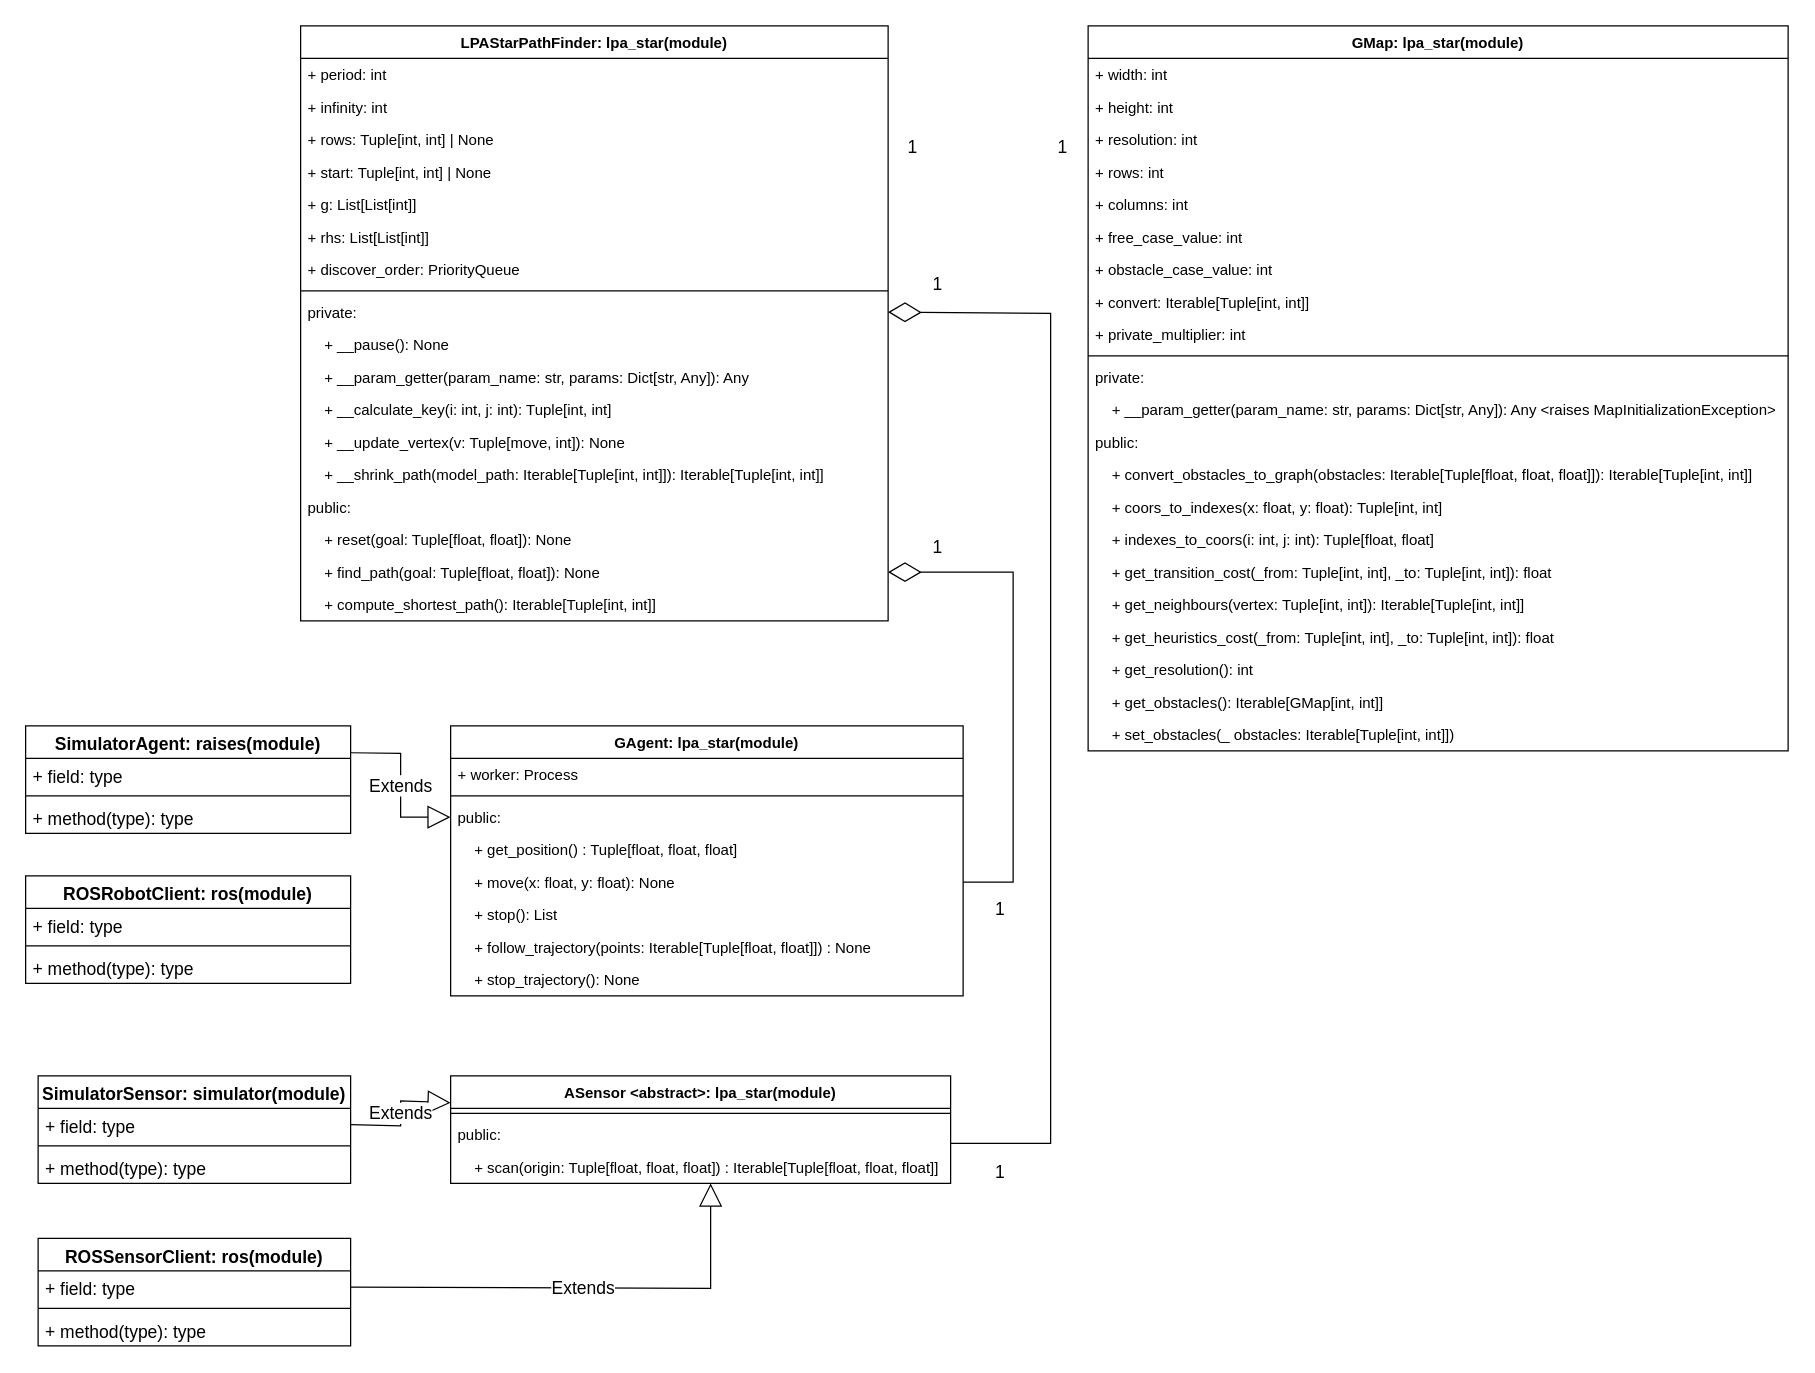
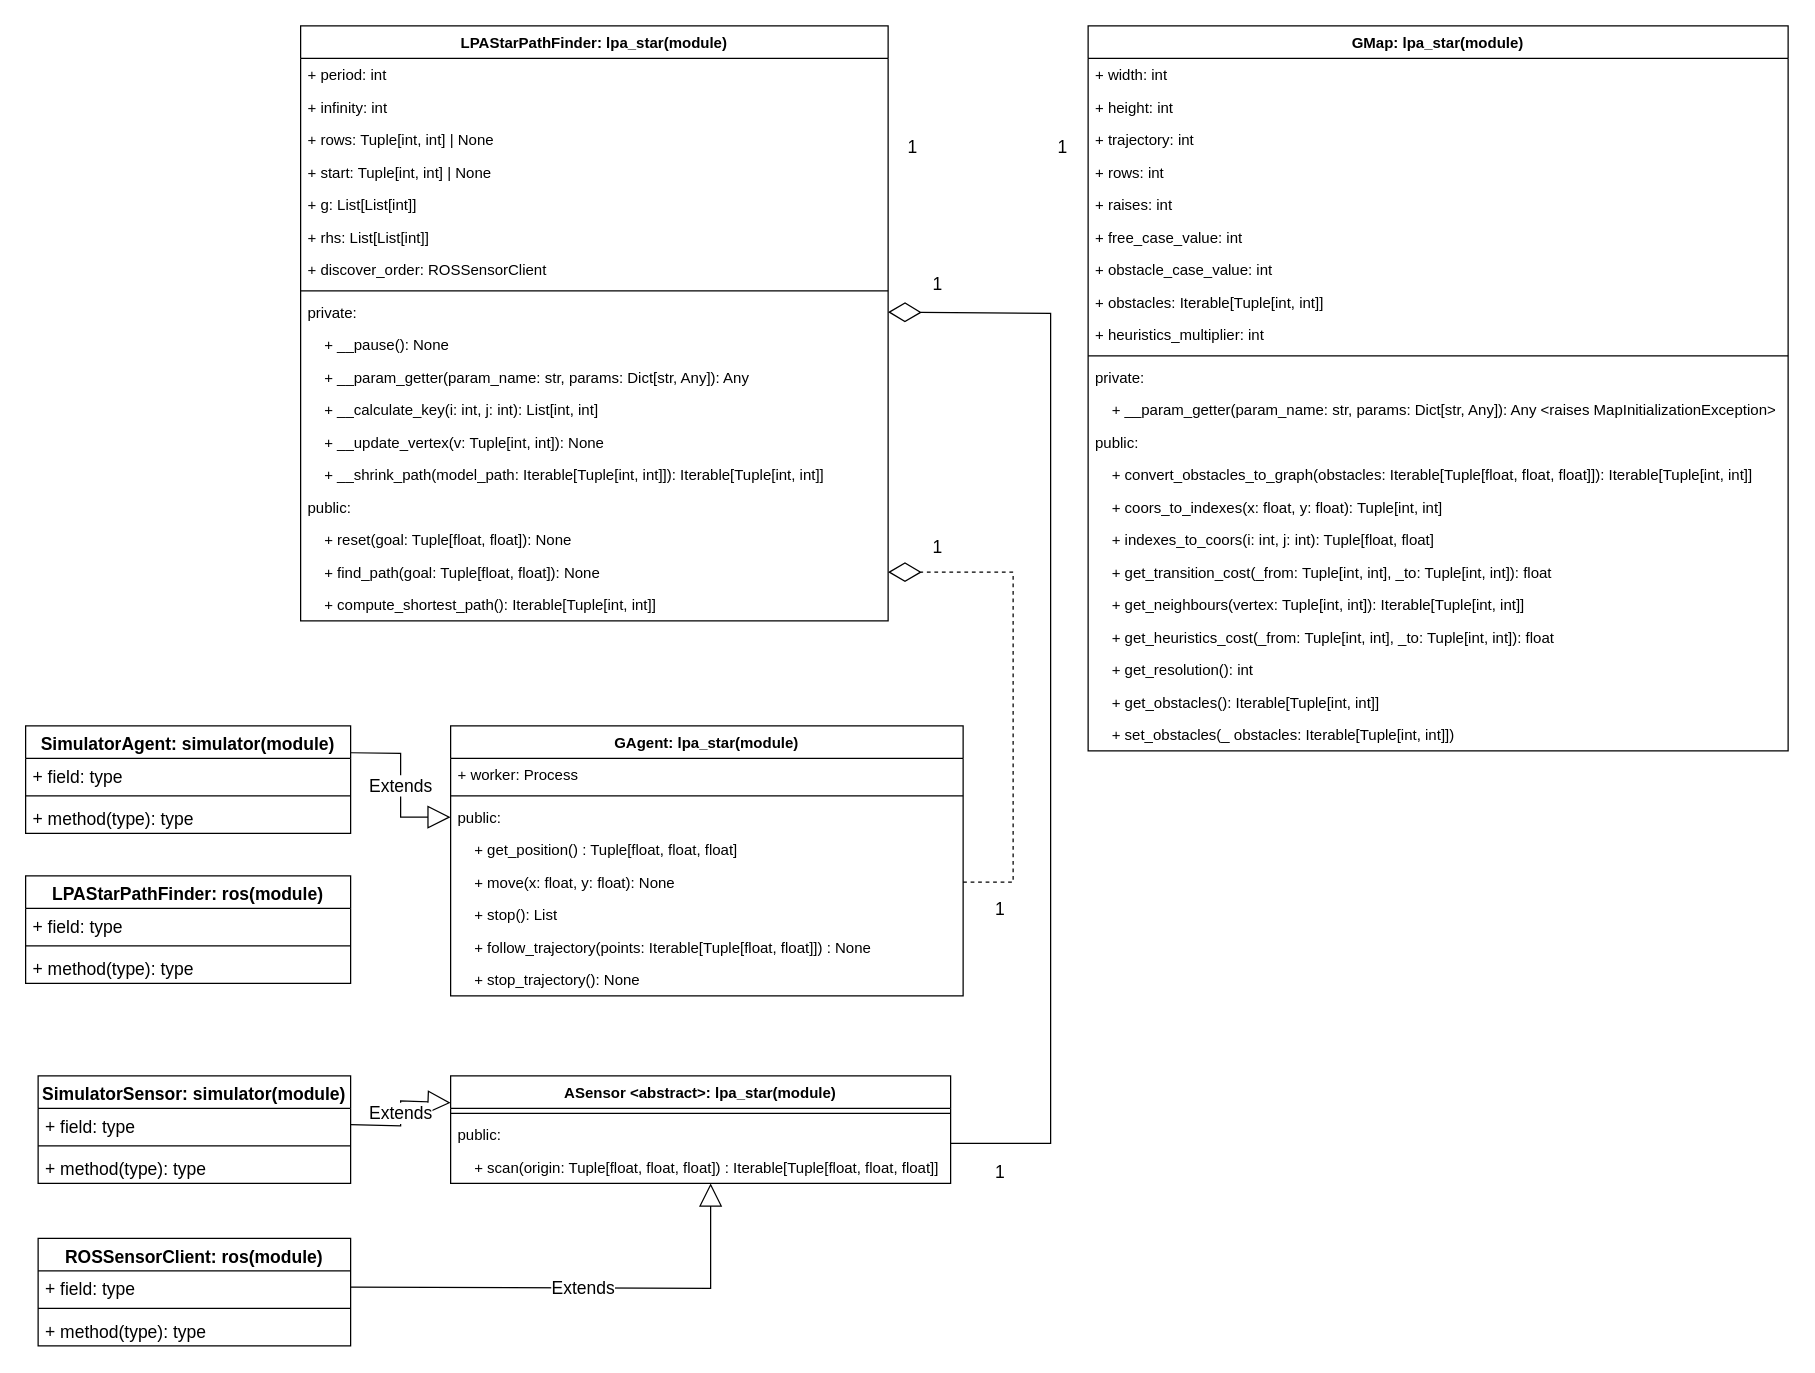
node "+ resolution: int": label "+ resolution: int" -> "+ trajectory: int"
node "+ columns: int": label "+ columns: int" -> "+ raises: int"
node "+ discover_order: PriorityQueue": label "+ discover_order: PriorityQueue" -> "+ discover_order: ROSSensorClient"
node "+ convert: Iterable[Tuple[int, int]]": label "+ convert: Iterable[Tuple[int, int]]" -> "+ obstacles: Iterable[Tuple[int, int]]"
node "+ private_multiplier: int": label "+ private_multiplier: int" -> "+ heuristics_multiplier: int"
node "+ __calculate_key(i: int, j: int): Tuple[int, int]": label "+ __calculate_key(i: int, j: int): Tuple[int, int]" -> "+ __calculate_key(i: int, j: int): List[int, int]"
node "+ __update_vertex(v: Tuple[move, int]): None": label "+ __update_vertex(v: Tuple[move, int]): None" -> "+ __update_vertex(v: Tuple[int, int]): None"
node "+ get_obstacles(): Iterable[GMap[int, int]]": label "+ get_obstacles(): Iterable[GMap[int, int]]" -> "+ get_obstacles(): Iterable[Tuple[int, int]]"
edge "+ move(x: float, y: float): None" -> "+ find_path(goal: Tuple[float, float]): None": style solid -> dashed
node "SimulatorAgent: raises(module)": label "SimulatorAgent: raises(module)" -> "SimulatorAgent: simulator(module)"
node "ROSRobotClient: ros(module)": label "ROSRobotClient: ros(module)" -> "LPAStarPathFinder: ros(module)"
